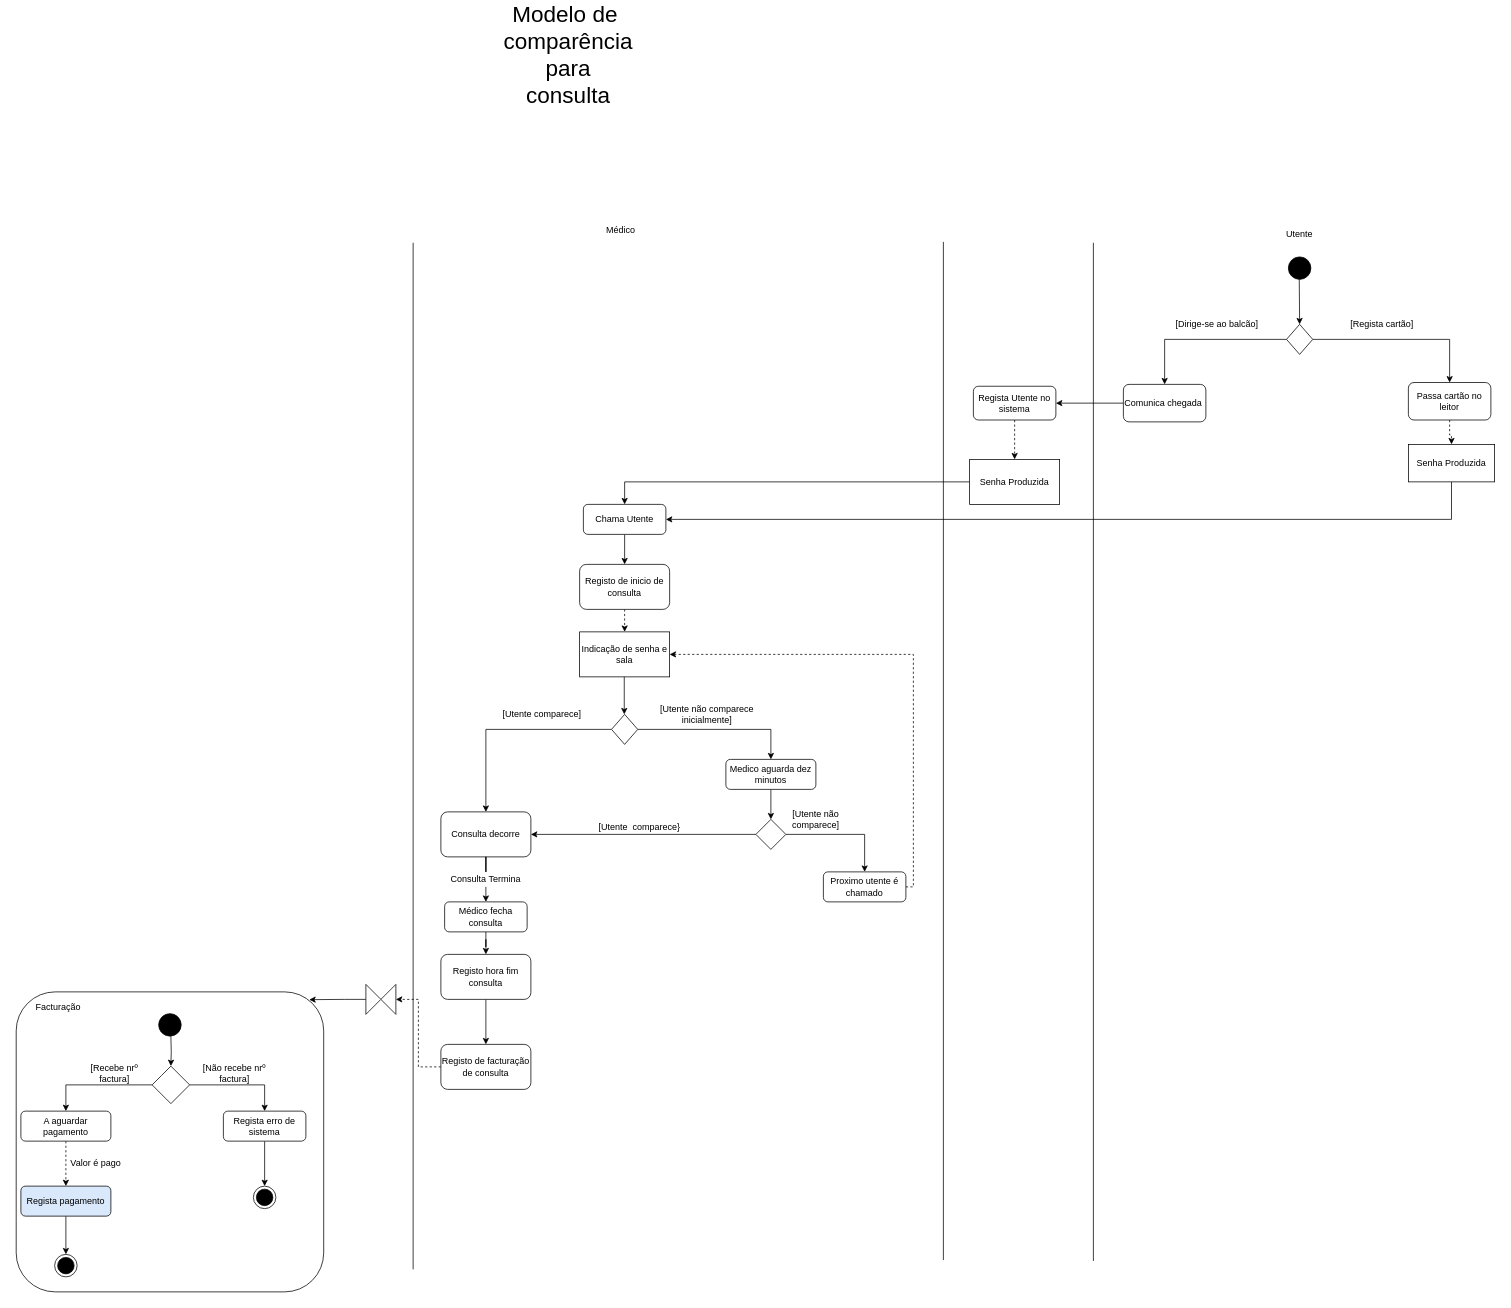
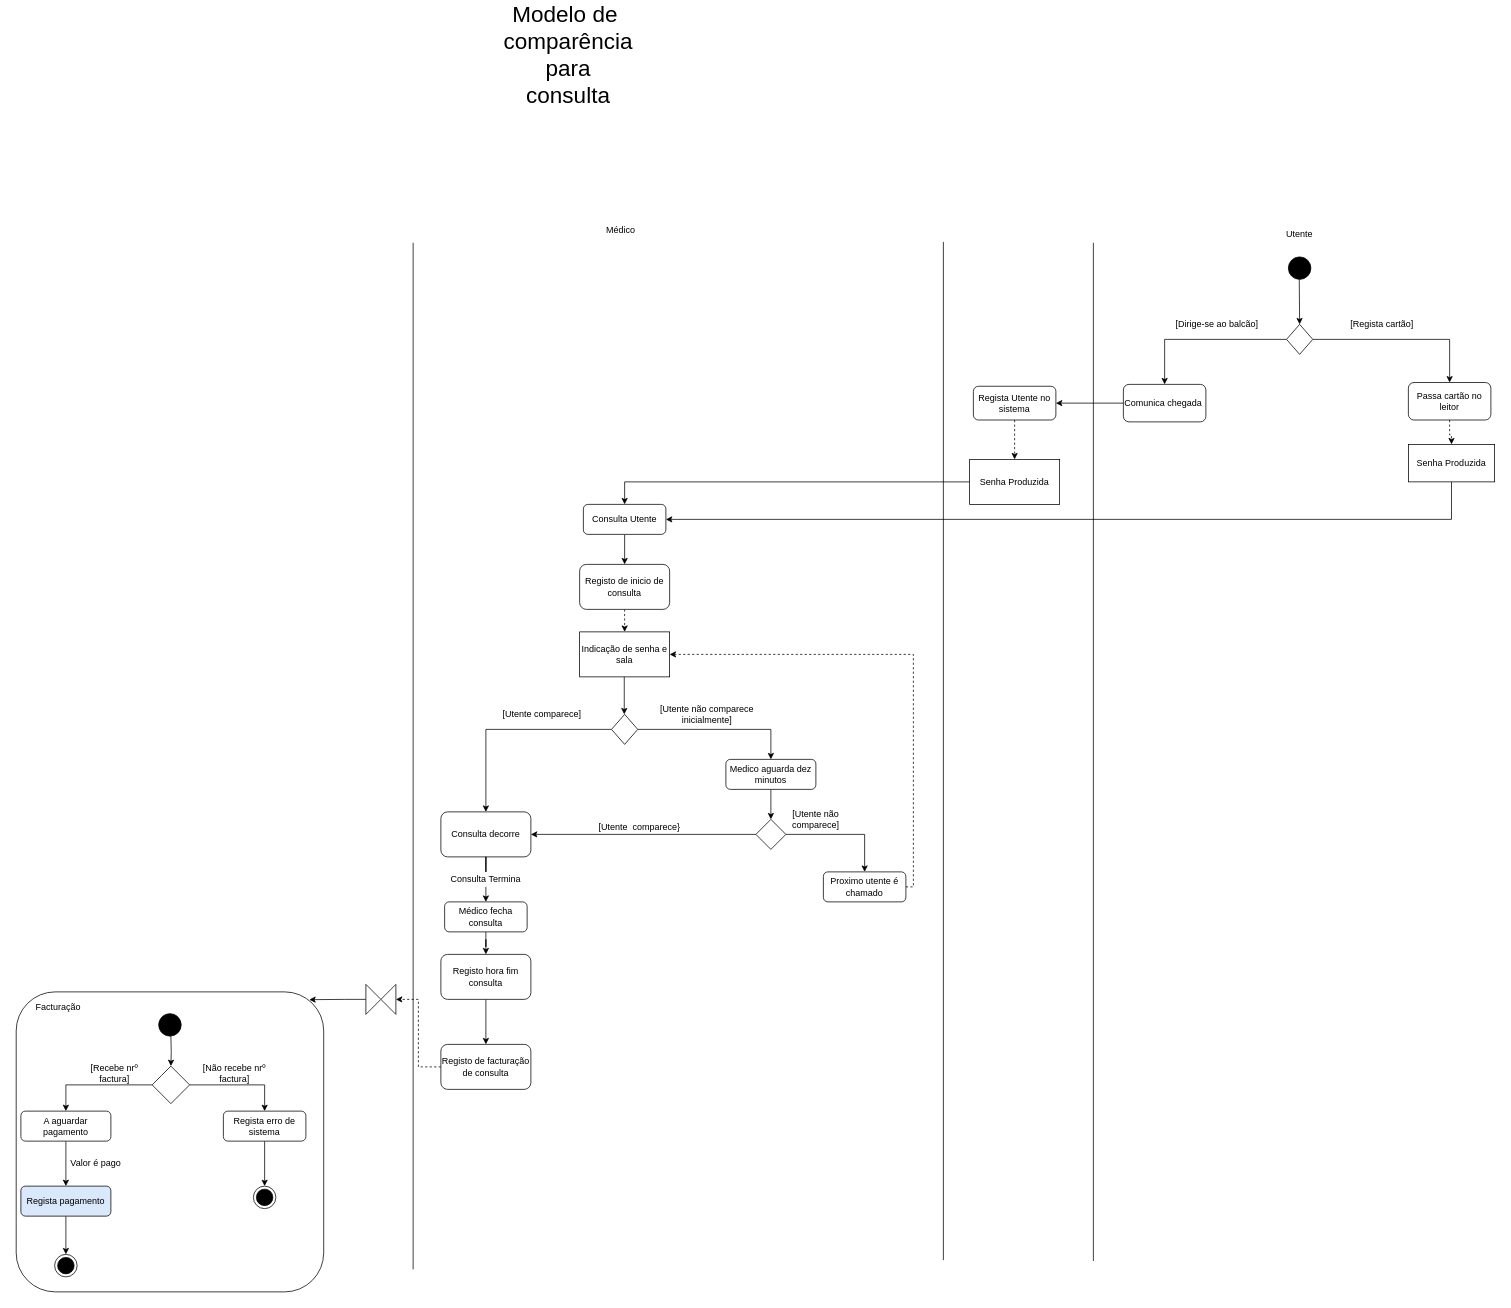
node "Chama Utente": label "Chama Utente" -> "Consulta Utente"
edge "A aguardar pagamento" -> "Regista pagamento": style dashed -> solid
